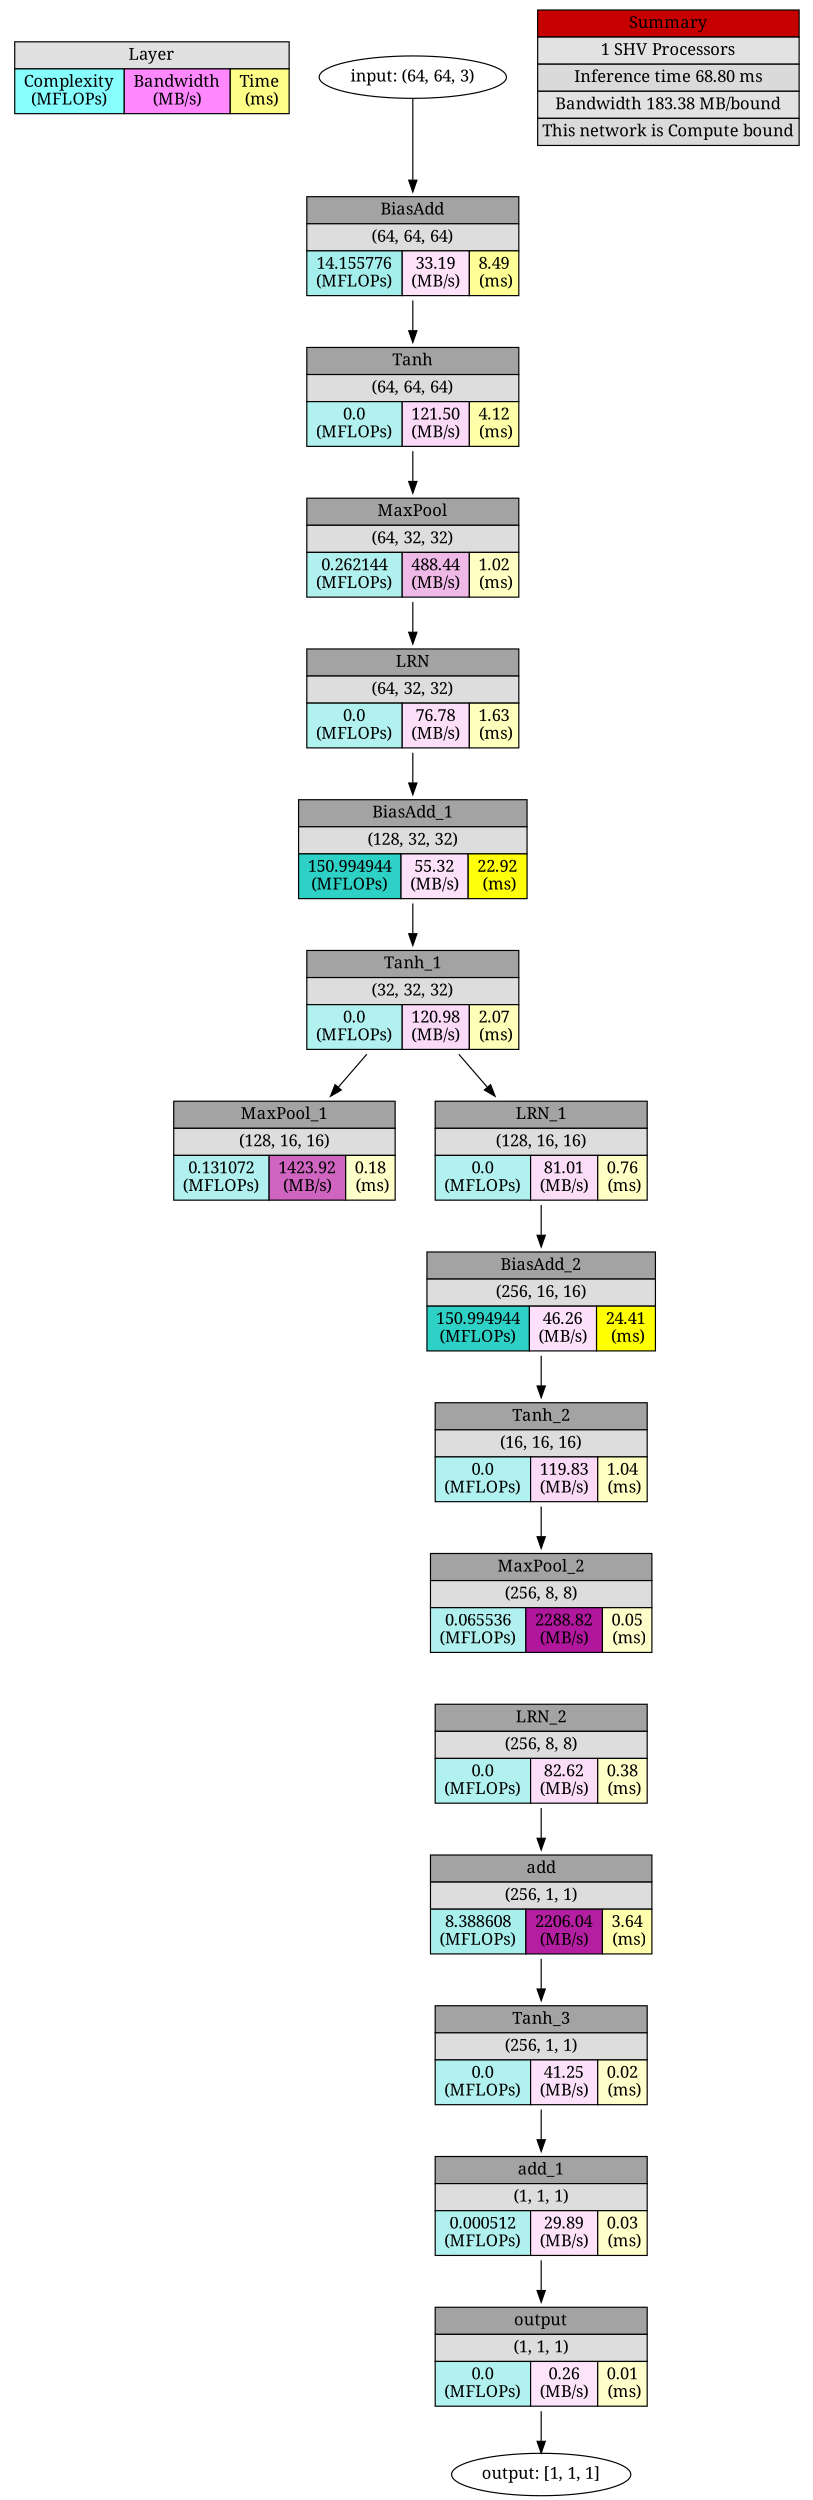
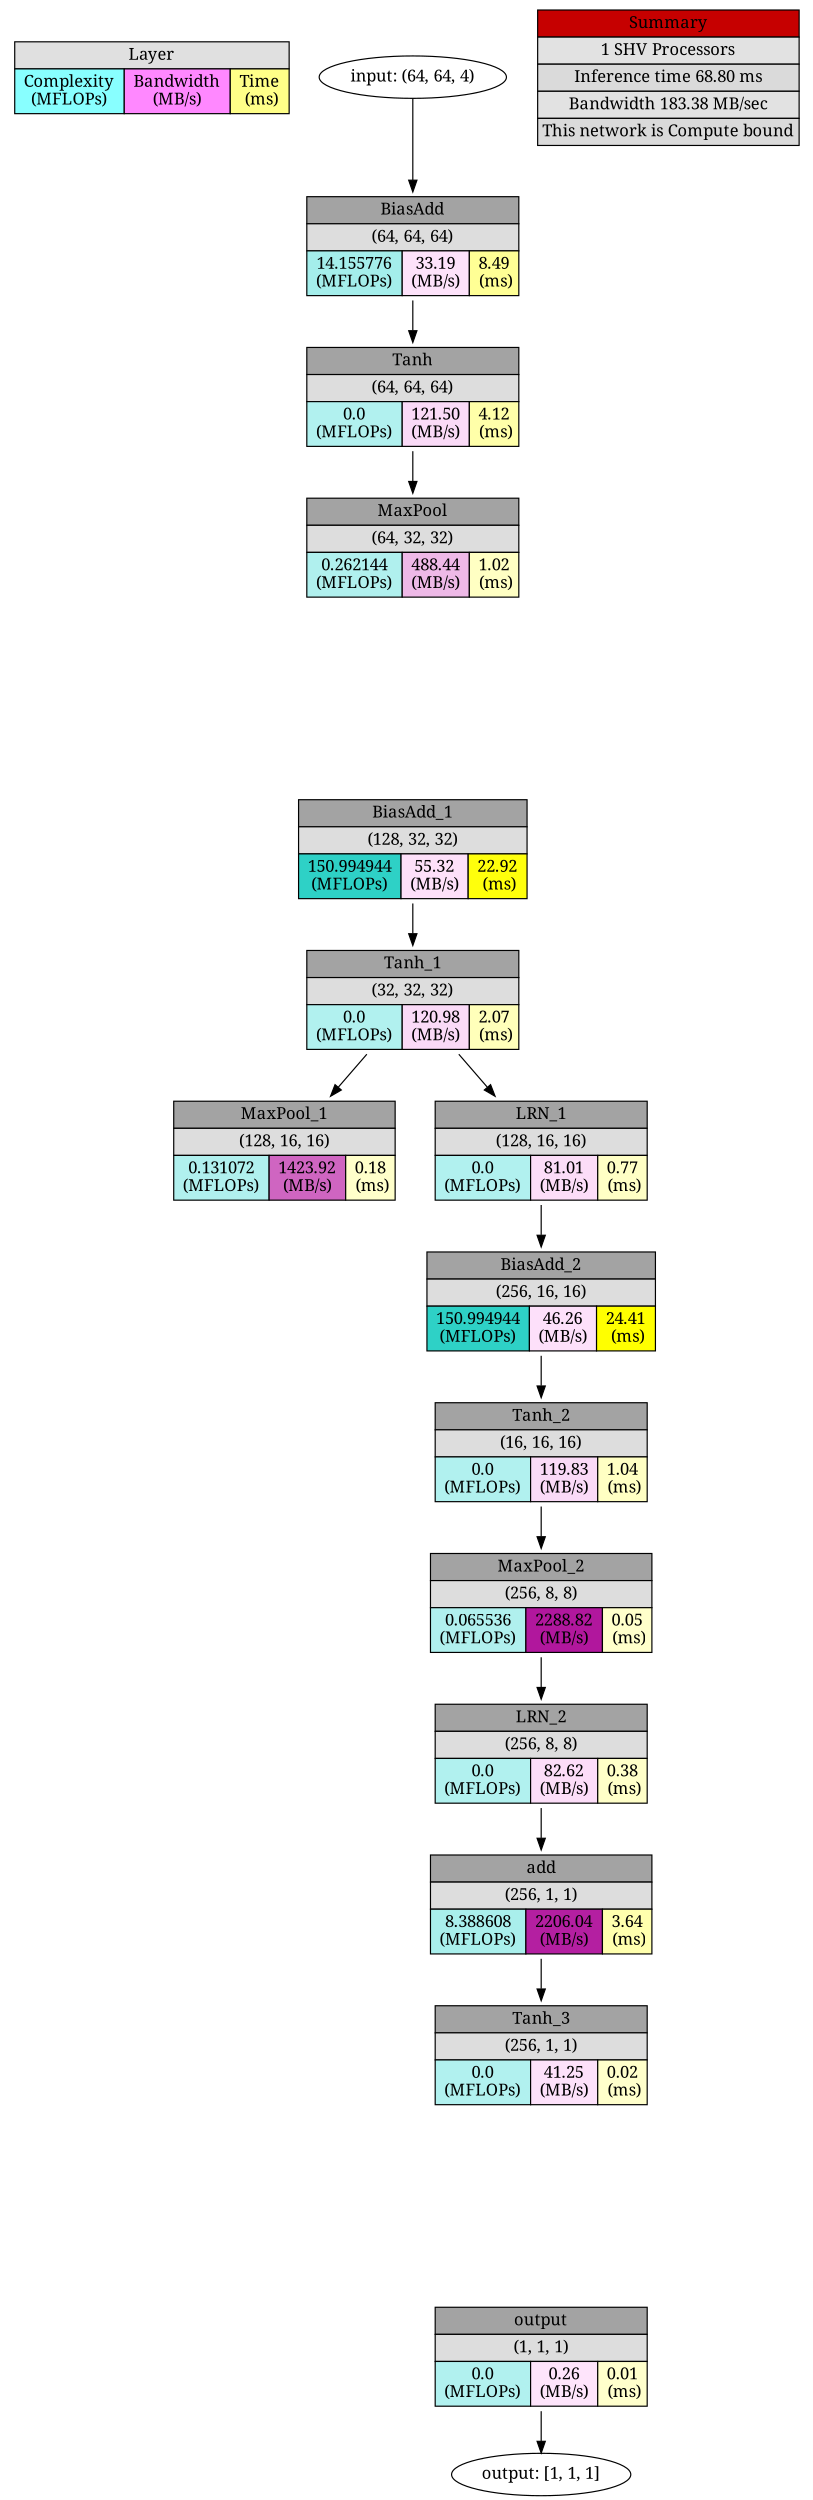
node "input: (64, 64, 3)": label "input: (64, 64, 3)" -> "input: (64, 64, 4)"
node "Summary": text "Bandwidth 183.38 MB/bound" -> "Bandwidth 183.38 MB/sec"
node "LRN": removed
node "LRN_1": text "0.76" -> "0.77"
edge "MaxPool_2" -> "LRN_2": added
node "add_1": removed
